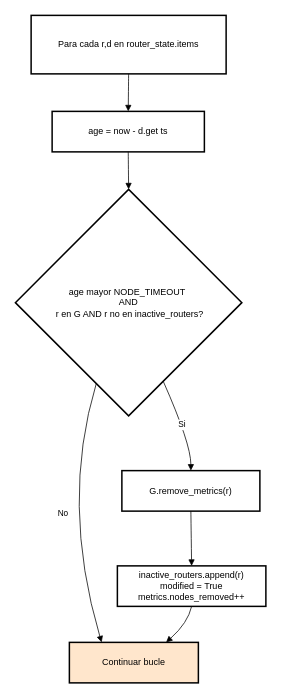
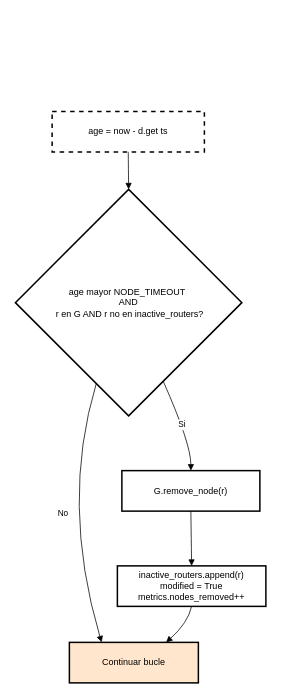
node "Para cada r,d en router_state.items": removed
edge "Para cada r,d en router_state.items" -> "age = now - d.get ts": removed
node "age = now - d.get ts": style solid -> dashed
node "G.remove_metrics(r)": label "G.remove_metrics(r)" -> "G.remove_node(r)"
